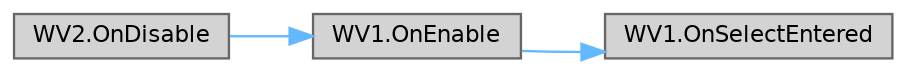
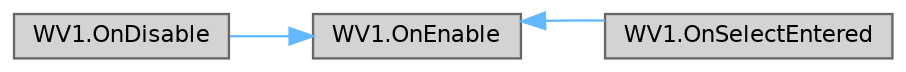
node "WV2.OnDisable": label "WV2.OnDisable" -> "WV1.OnDisable"
edge "WV1.OnEnable" -> "WV1.OnSelectEntered": reversed
